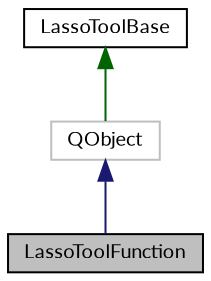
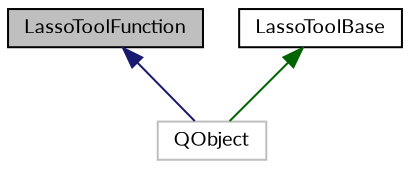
edge "LassoToolFunction" -> "QObject": reversed
